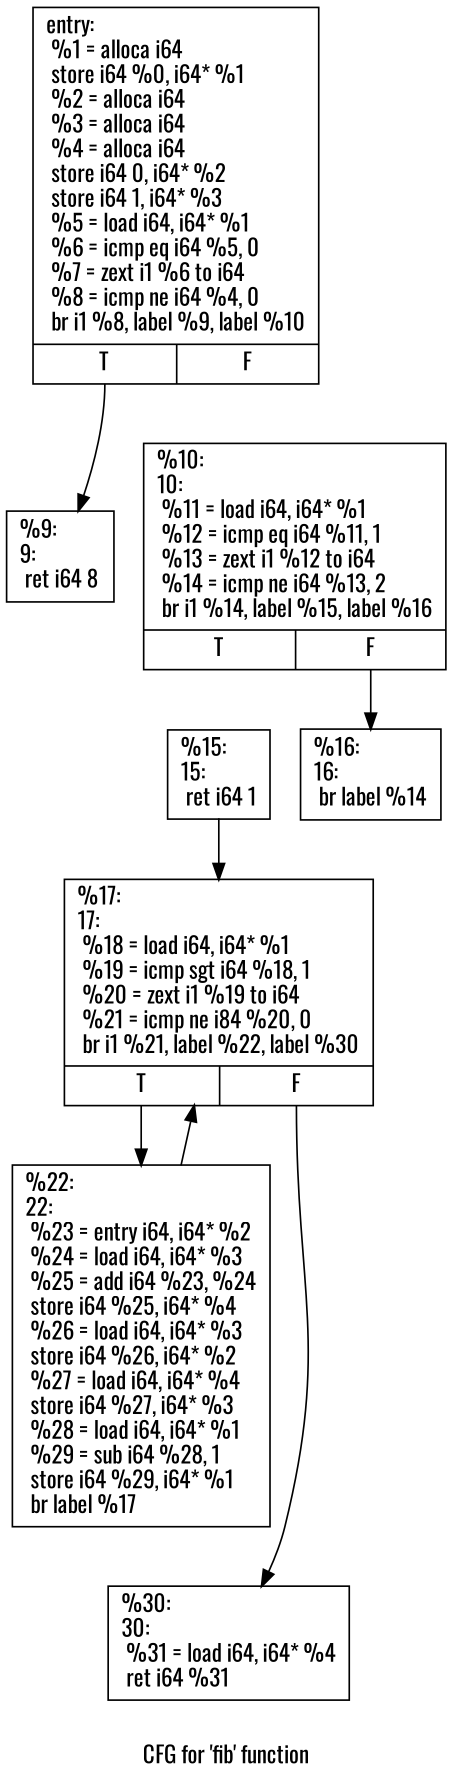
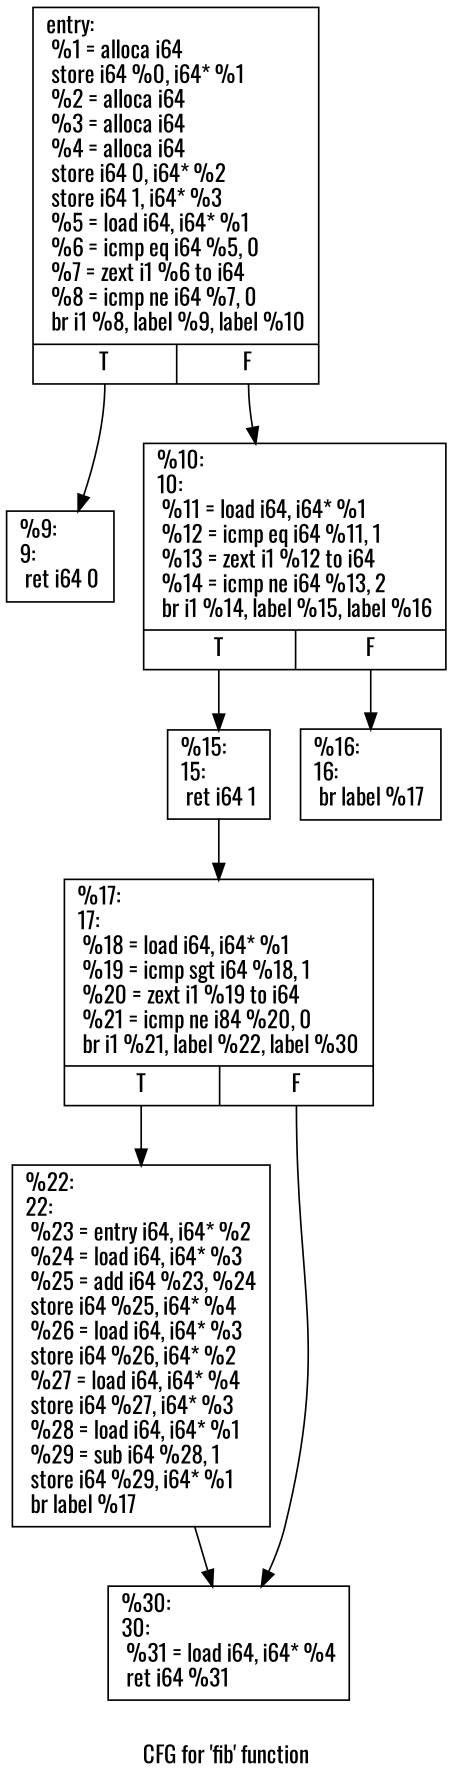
node "entry:": text "%8 = icmp ne i64 %4, 0" -> "%8 = icmp ne i64 %7, 0"
edge "entry:" -> "%10:": added
node "%9:": text "ret i64 8" -> "ret i64 0"
edge "%10:" -> "%15:": added
node "%16:": text "br label %14" -> "br label %17"
edge "%22:" -> "%17:": now "%22:" -> "%30:"
